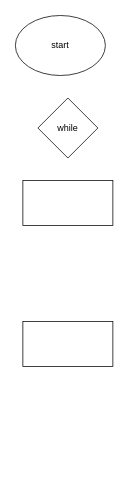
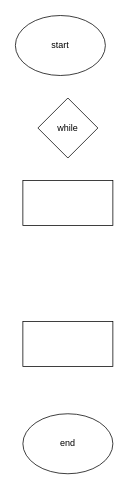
node "end": added
